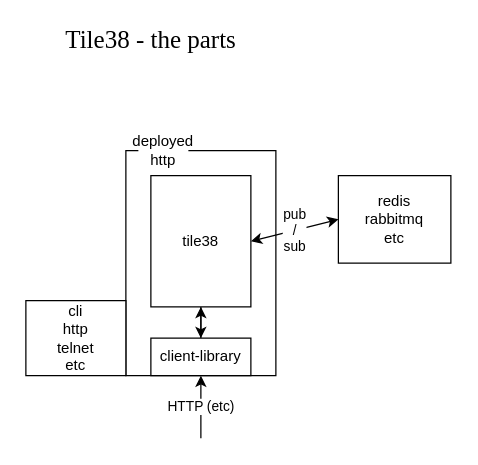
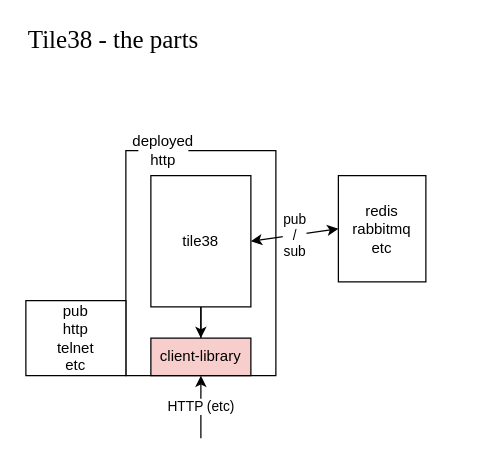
node "Tile38 - the parts": moved (238, 38) -> (201, 38)
node "redis rabbitmq etc": size 113x88 -> 88x106
node "cli http telnet etc": label "cli http telnet etc" -> "pub http telnet etc"
edge "client-library" -> "tile38": arrowhead classic -> none
node "client-library": fillcolor #ffffff -> #f8cecc
